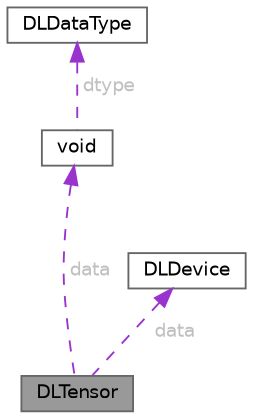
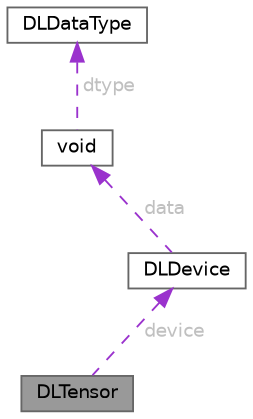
edge "DLTensor" -> "void": now "DLDevice" -> "void"
edge "DLTensor" -> "DLDevice": label " data" -> " device"
